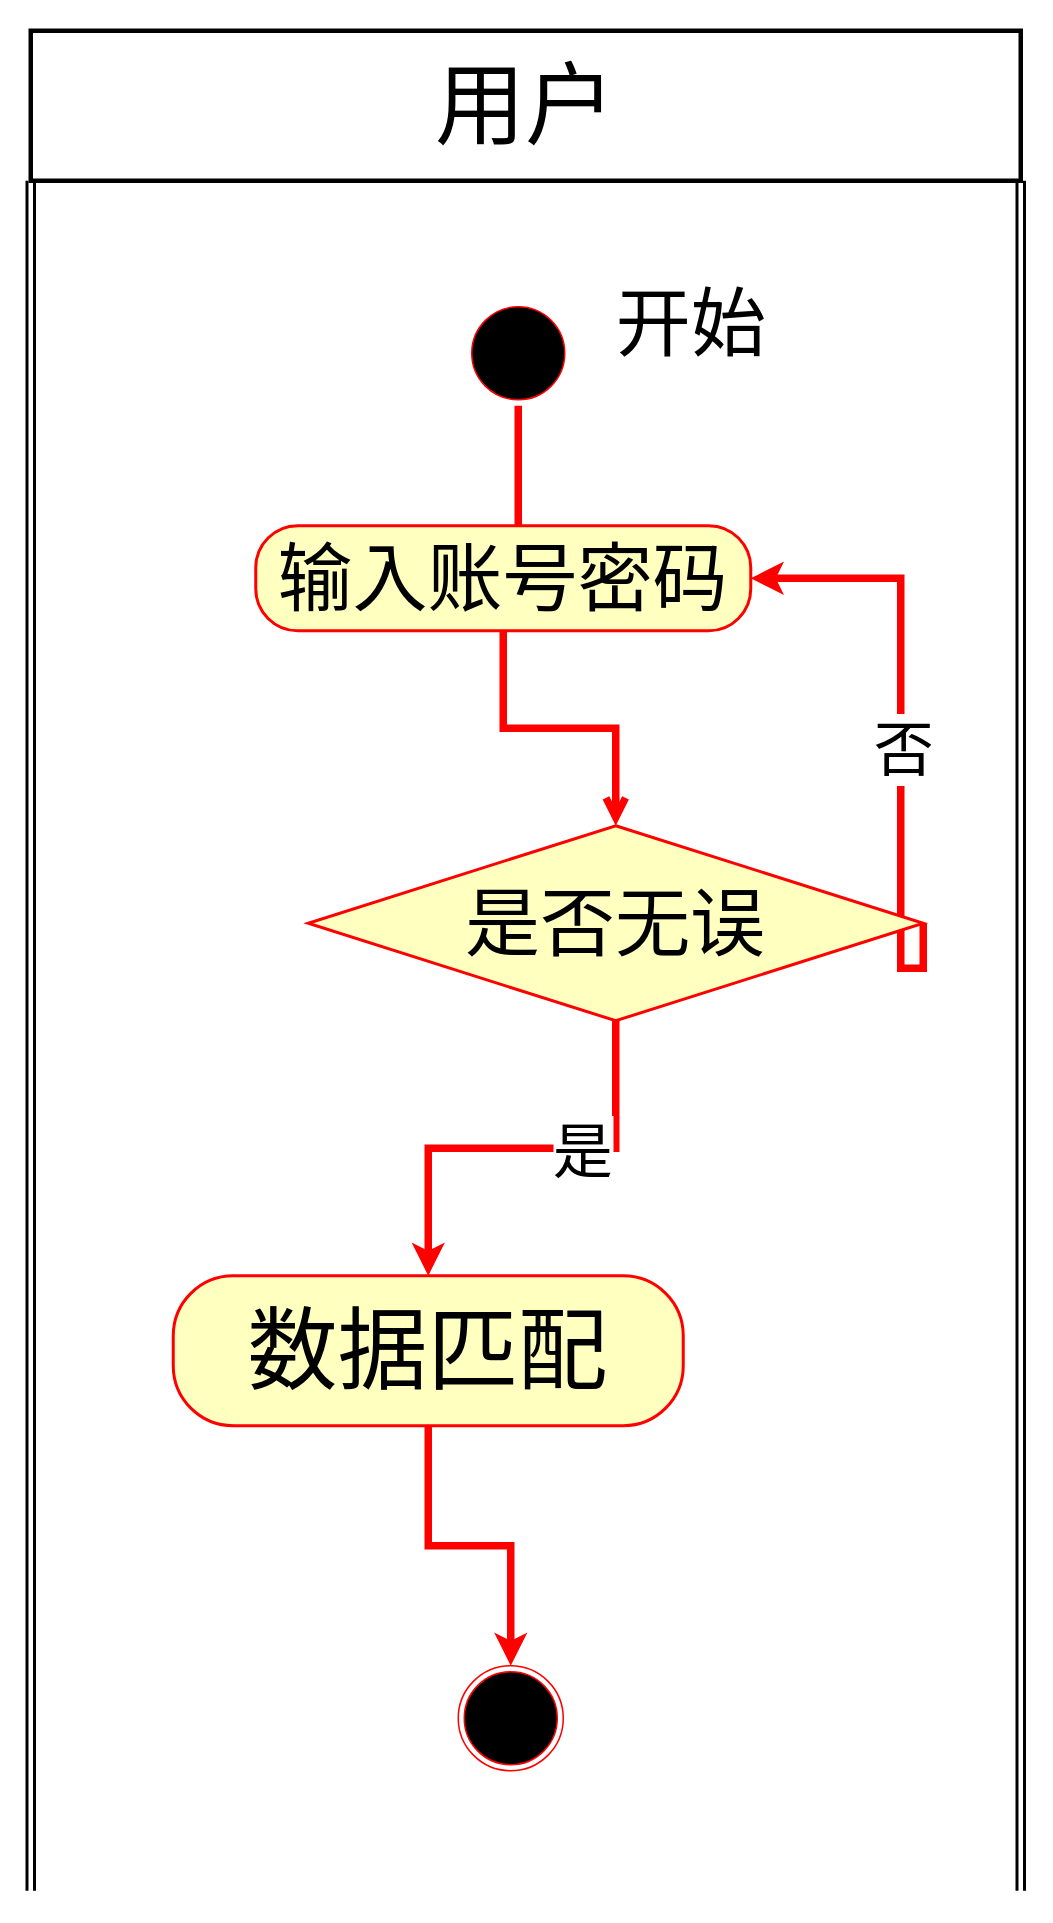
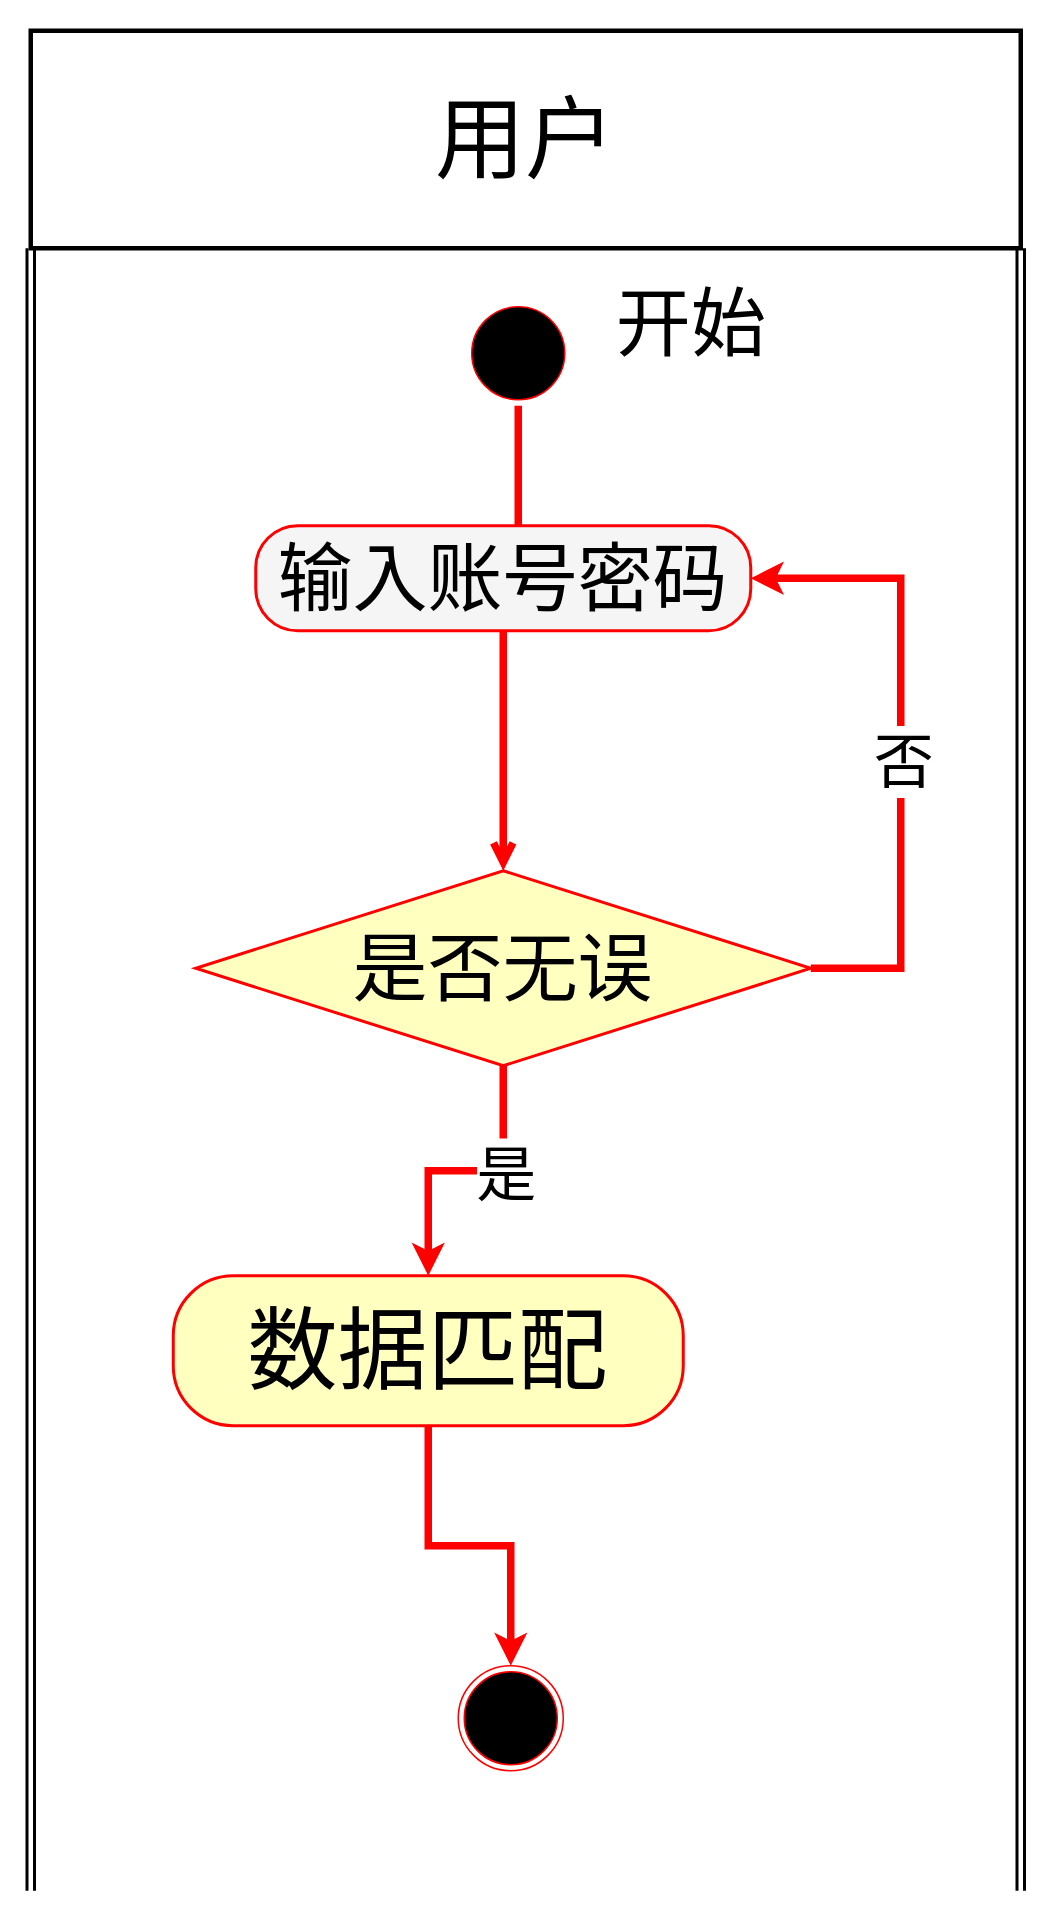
node "用户": size 990x150 -> 990x218
node "输入账号密码": fillcolor #ffffc0 -> #f5f5f5
node "是否无误": moved (616, 923) -> (503, 968)
